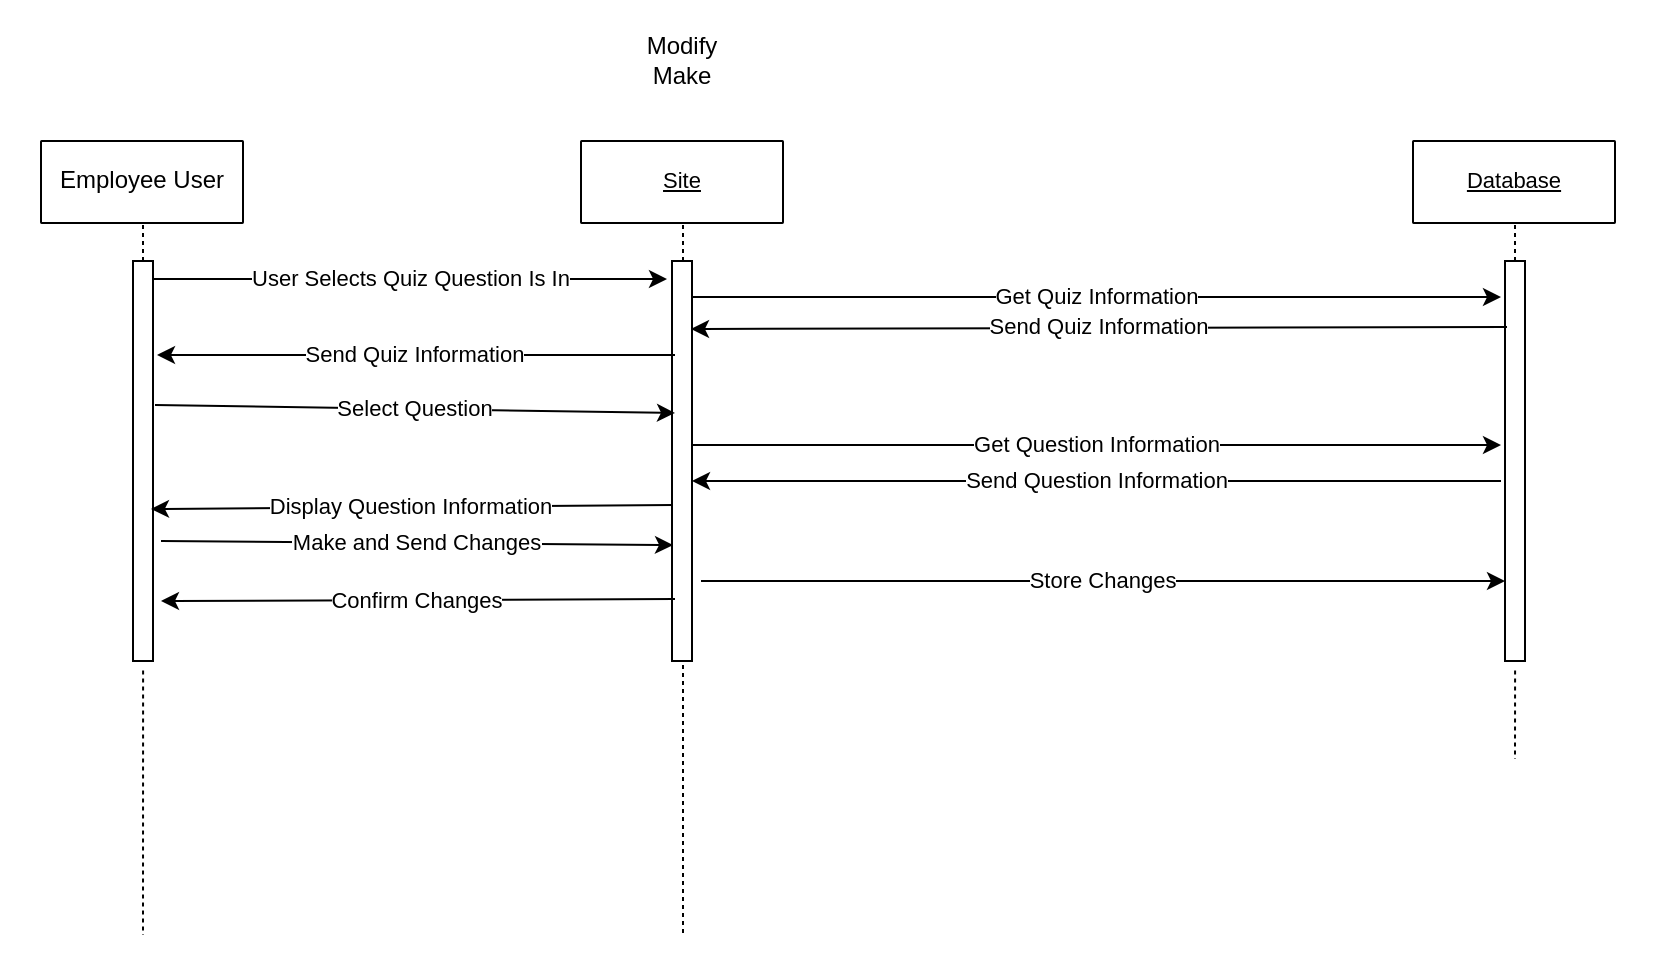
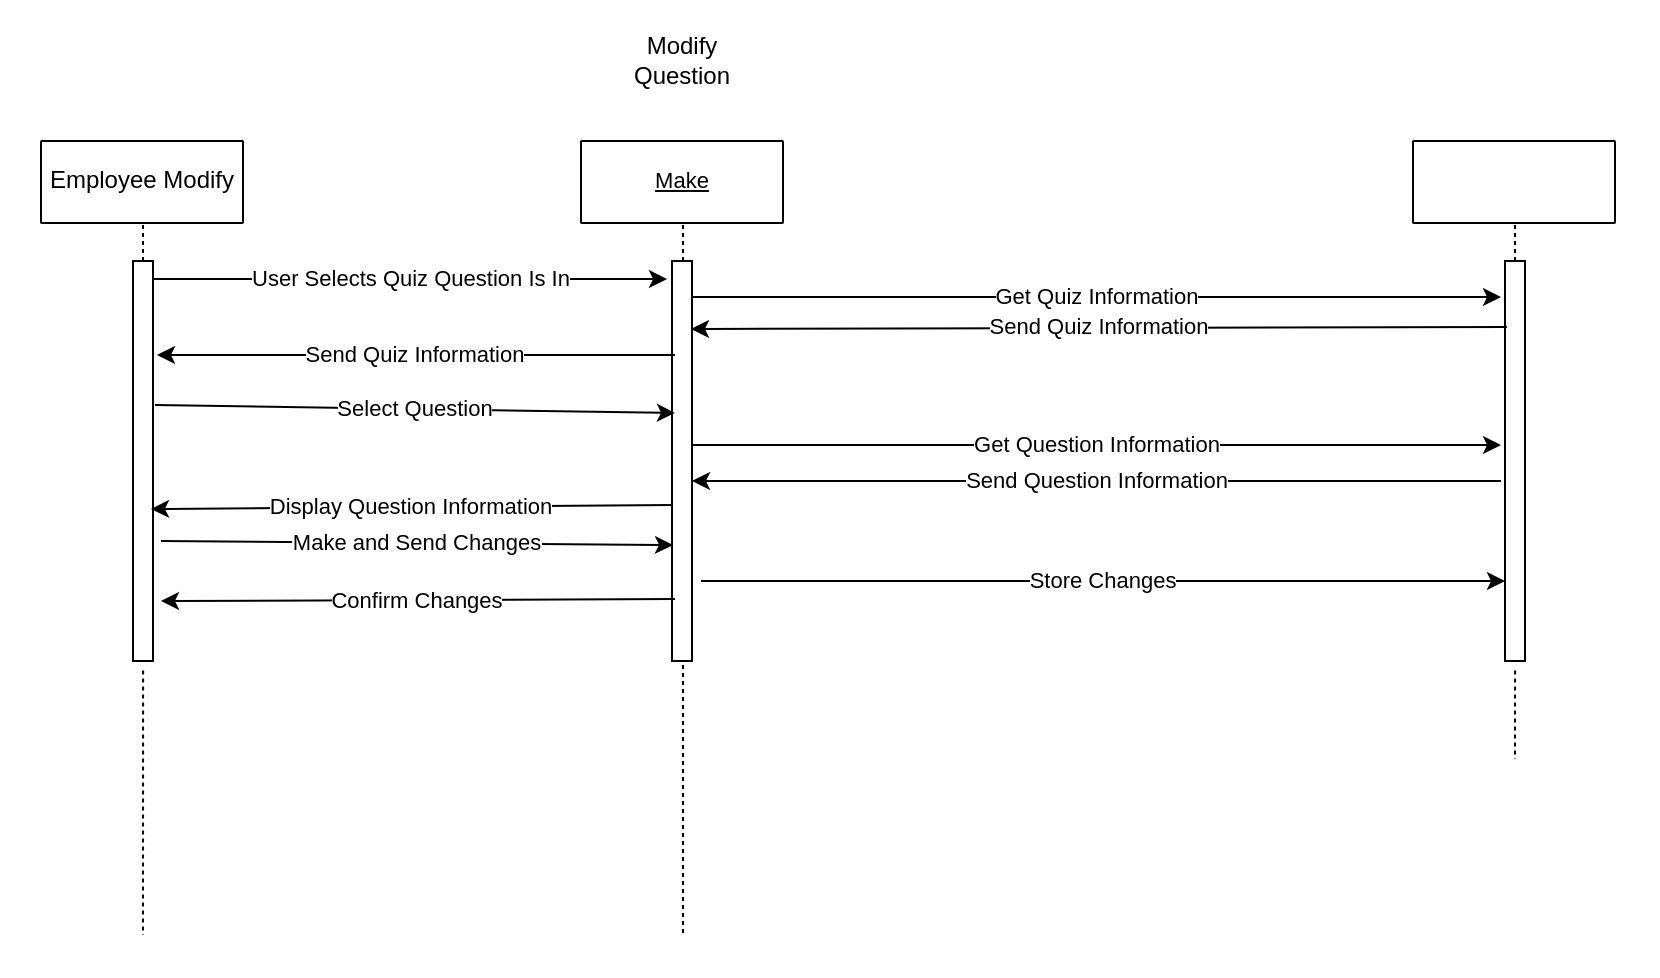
node "Modify Make": label "Modify Make" -> "Modify Question"
node "Employee User": label "Employee User" -> "Employee Modify"
node "Site": label "Site" -> "Make"
node "Database": removed
